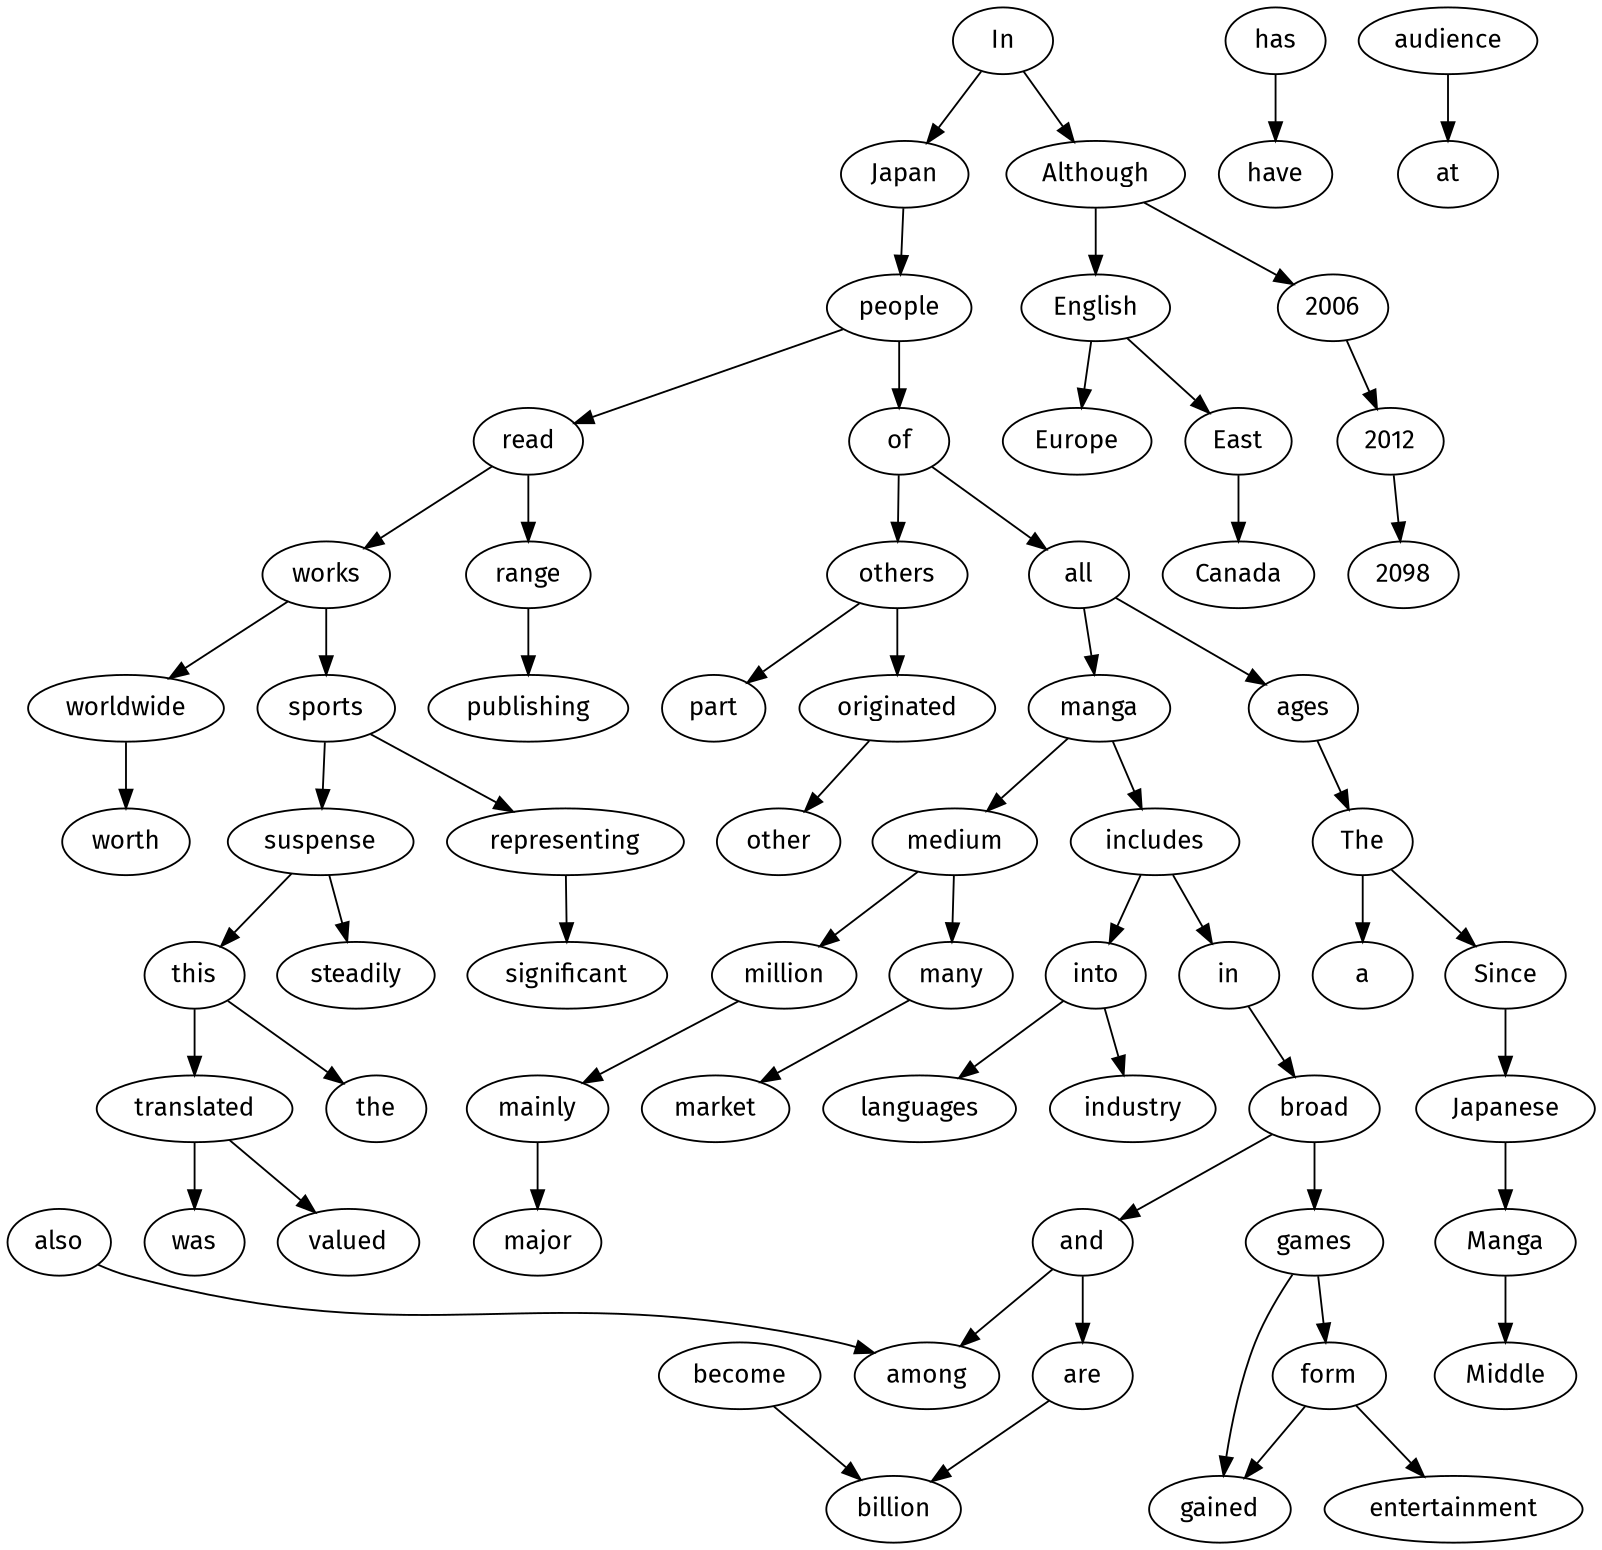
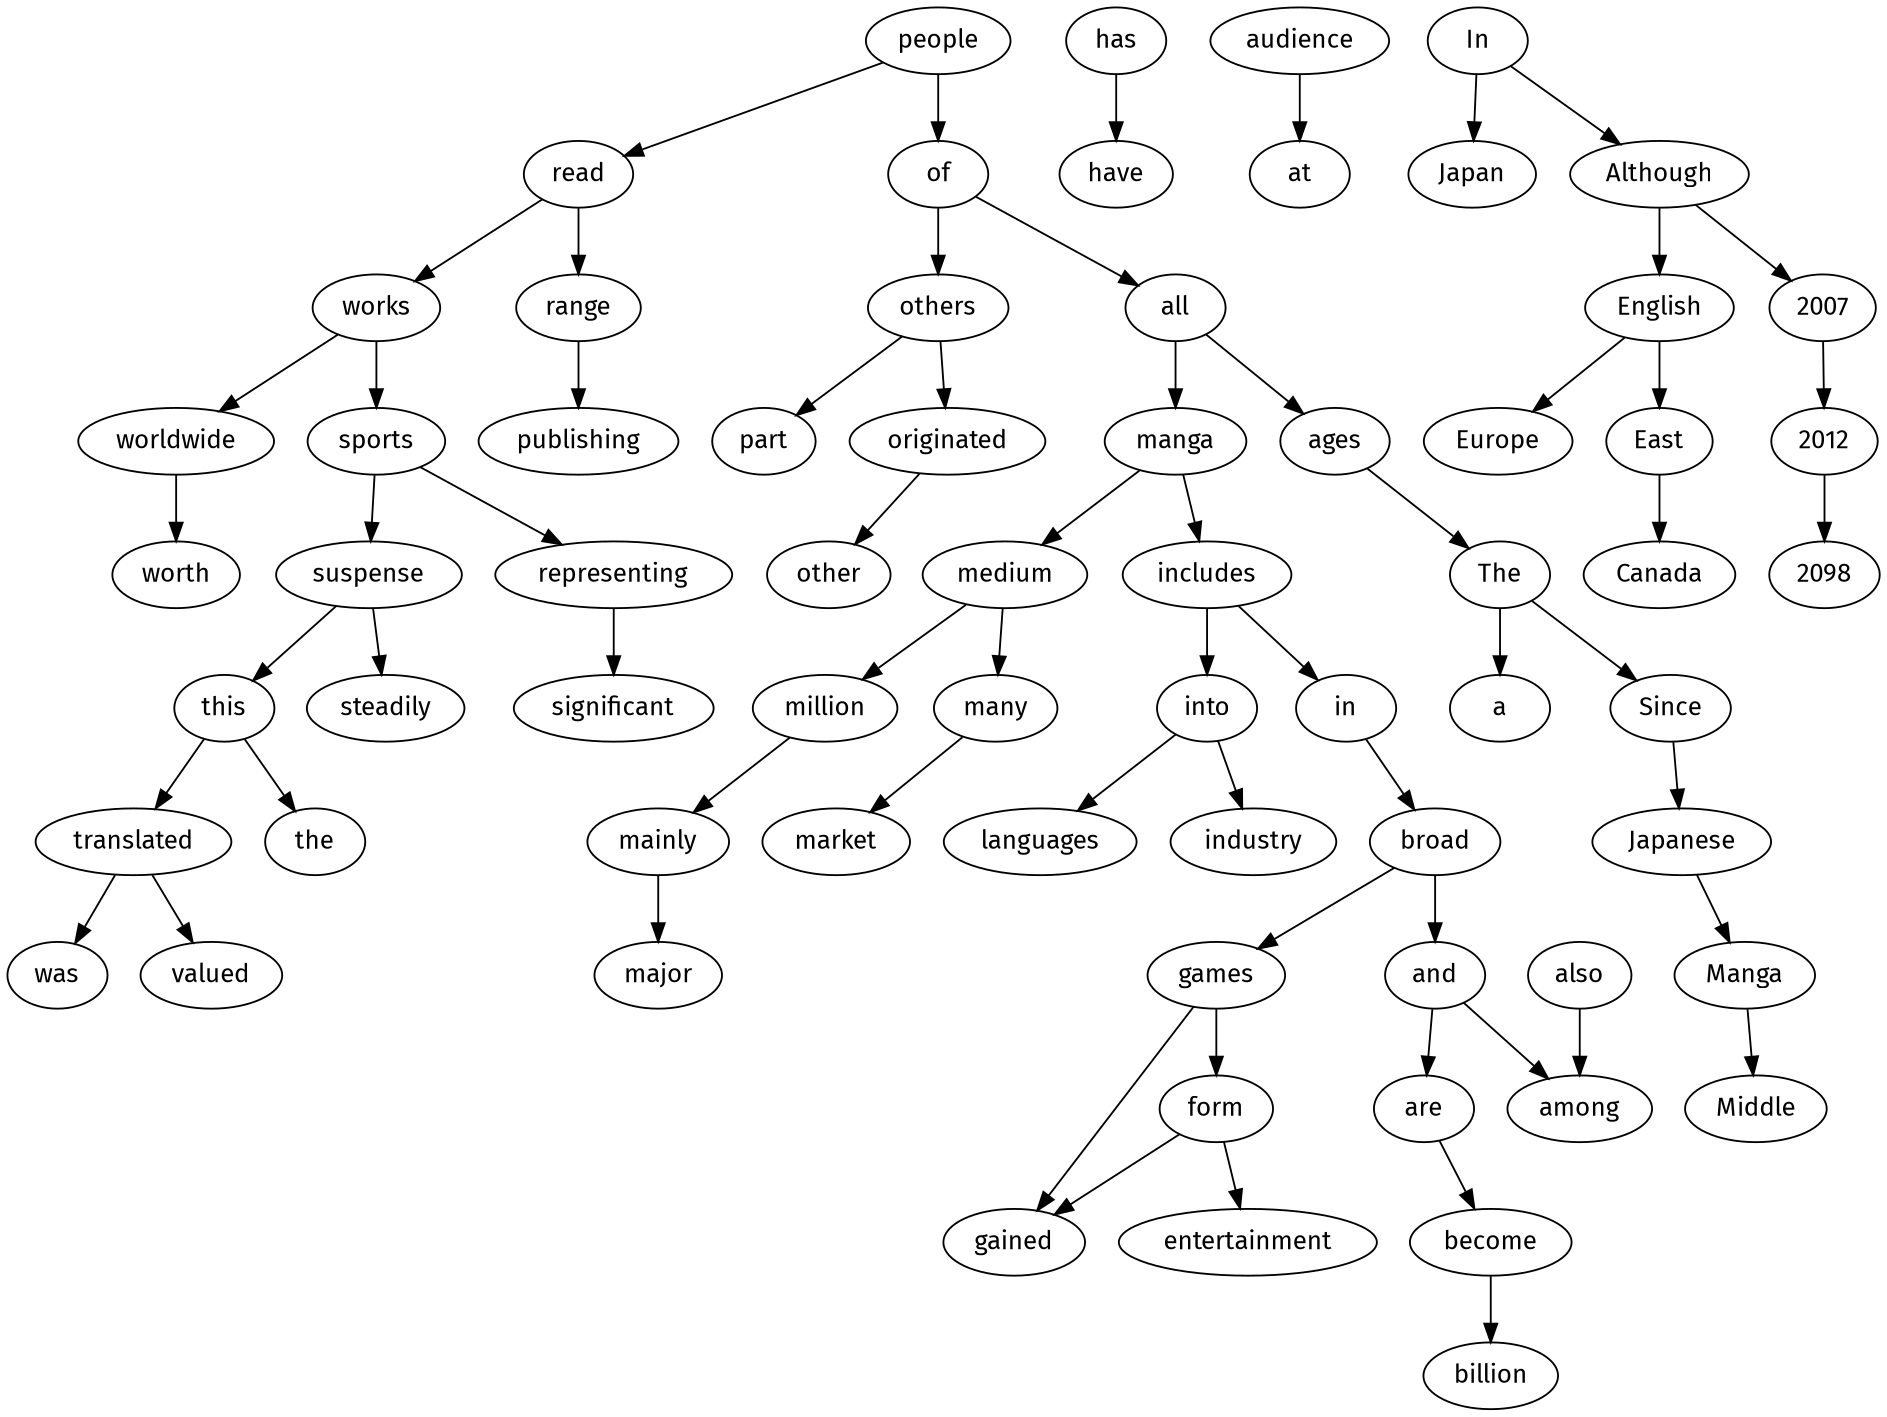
edge "Japan" -> "people": removed
node "2006": label "2006" -> "2007"
edge "are" -> "billion": now "are" -> "become"
